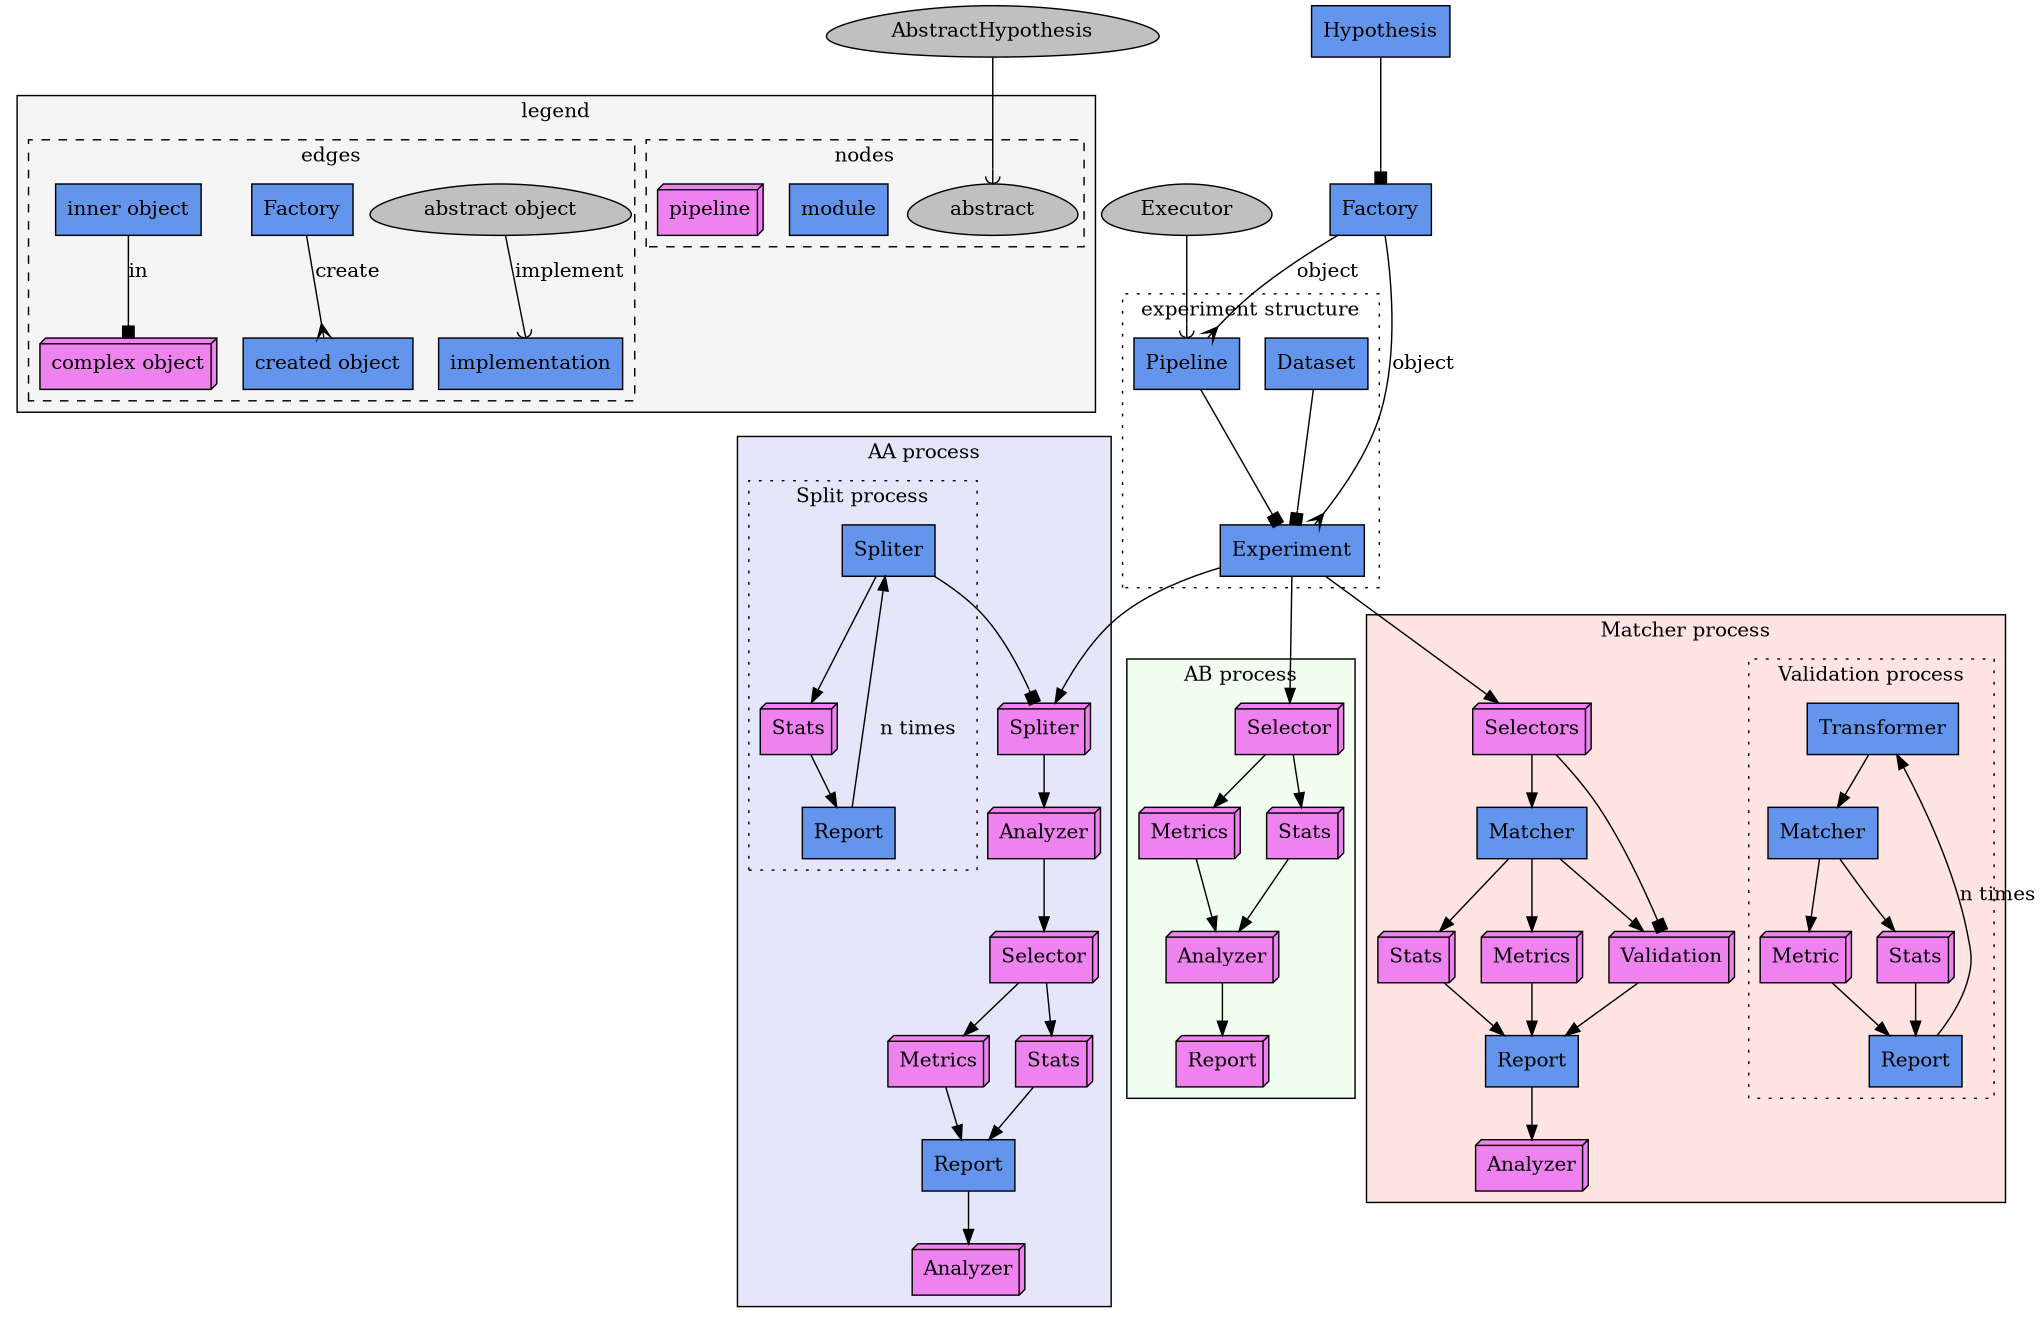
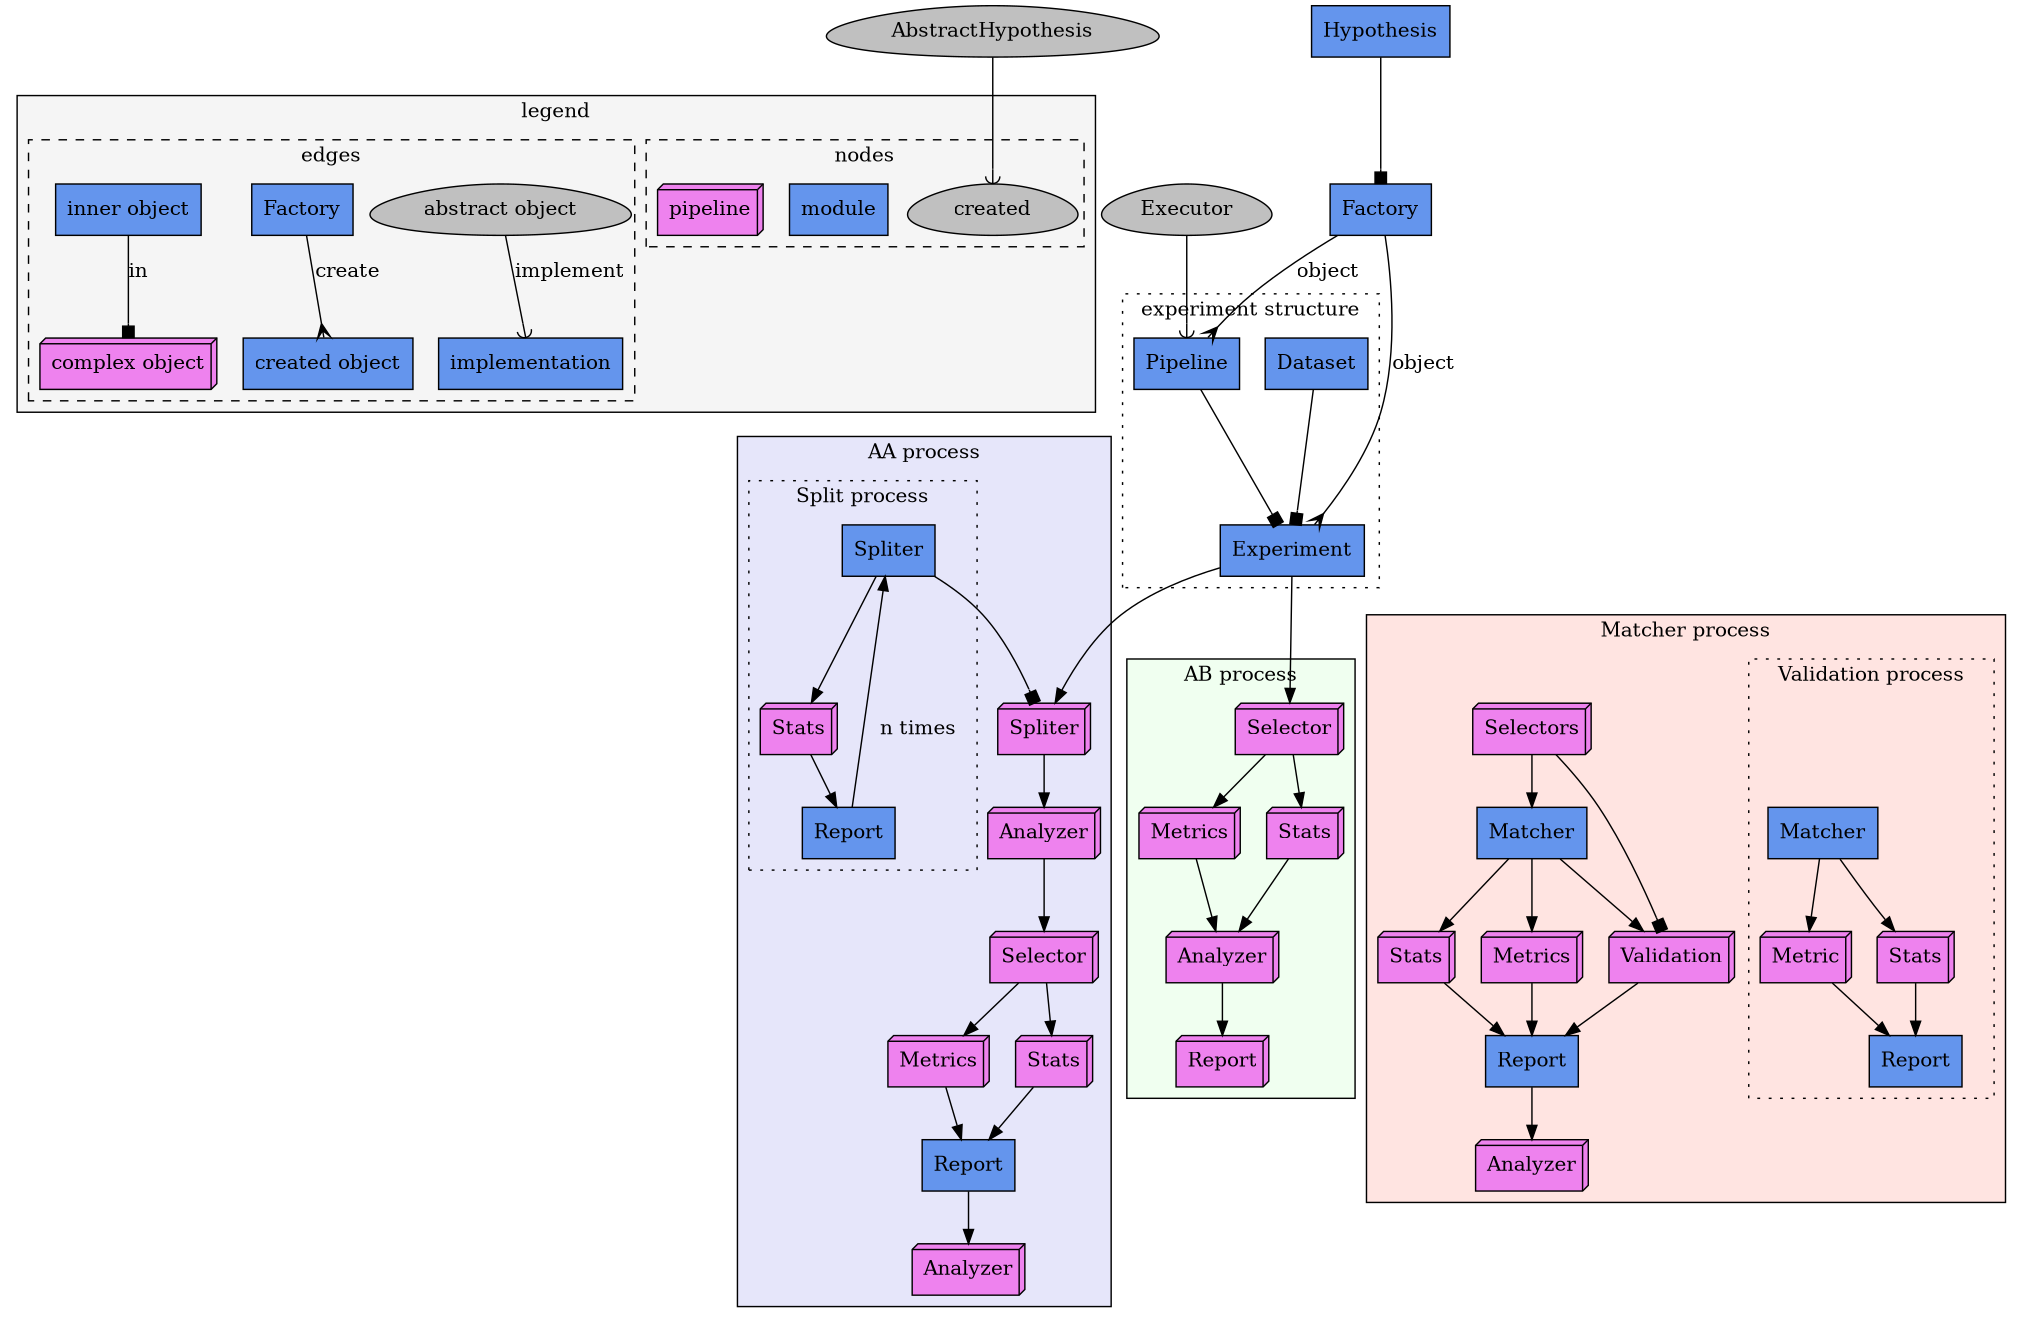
node "abstract": label "abstract" -> "created"
edge "Experiment" -> "Selectors": removed
node "Transformer": removed
